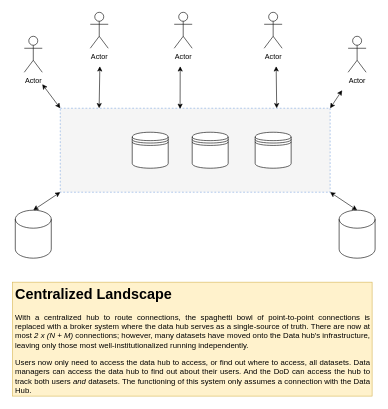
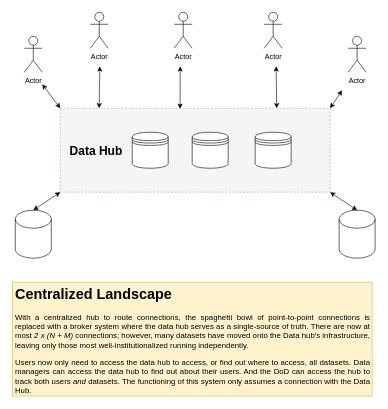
node "Data Hub": added
